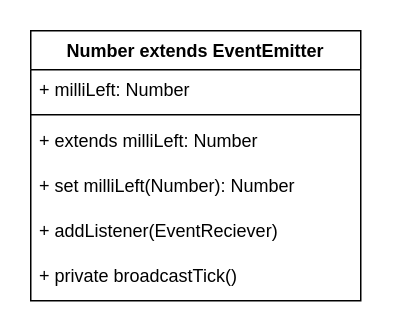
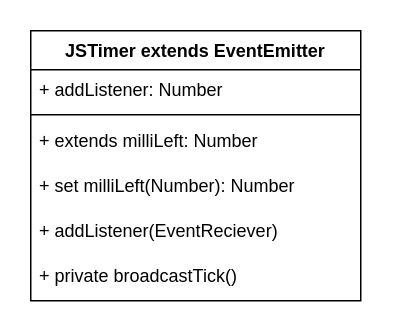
node "Number extends EventEmitter": label "Number extends EventEmitter" -> "JSTimer extends EventEmitter"
node "+ milliLeft: Number": label "+ milliLeft: Number" -> "+ addListener: Number"
